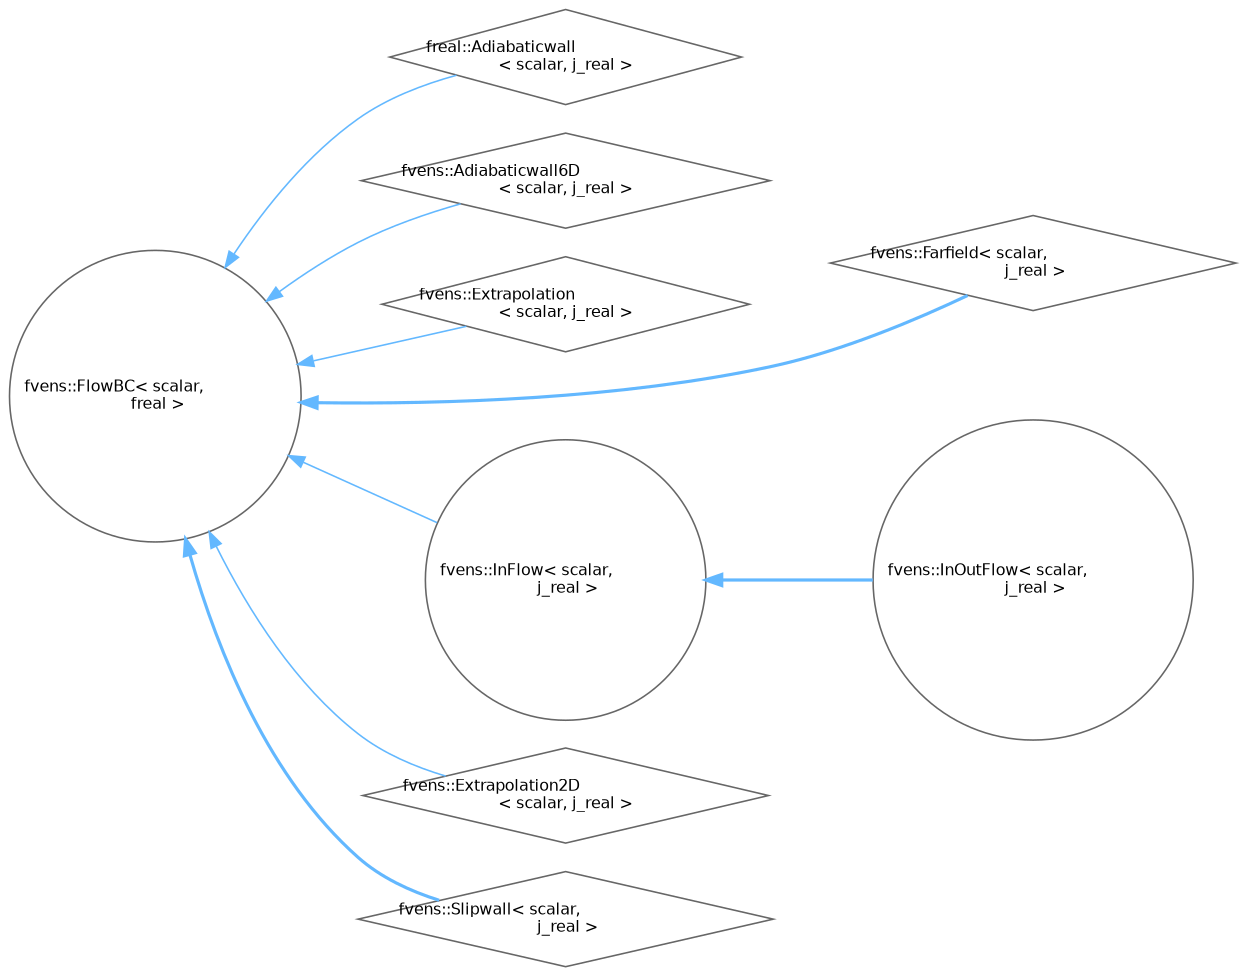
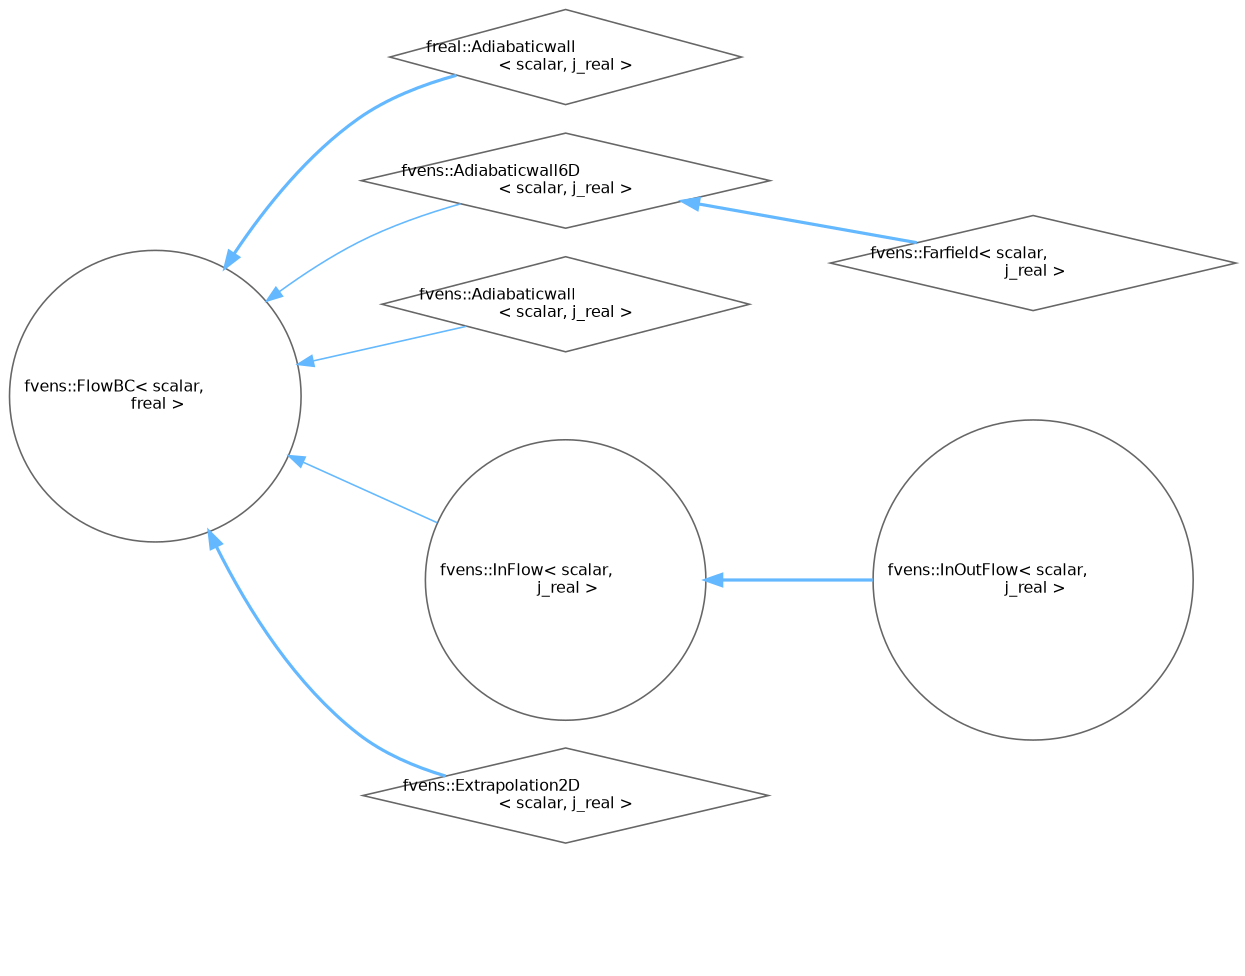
edge "freal::Adiabaticwall < scalar, j_real >" -> "fvens::FlowBC< scalar, freal >": style solid -> bold
node "fvens::Extrapolation < scalar, j_real >": label "fvens::Extrapolation < scalar, j_real >" -> "fvens::Adiabaticwall < scalar, j_real >"
edge "fvens::Farfield< scalar, j_real >" -> "fvens::FlowBC< scalar, freal >": now "fvens::Farfield< scalar, j_real >" -> "fvens::Adiabaticwall6D < scalar, j_real >"
edge "fvens::Extrapolation2D < scalar, j_real >" -> "fvens::FlowBC< scalar, freal >": style solid -> bold
node "fvens::Slipwall< scalar, j_real >": removed
